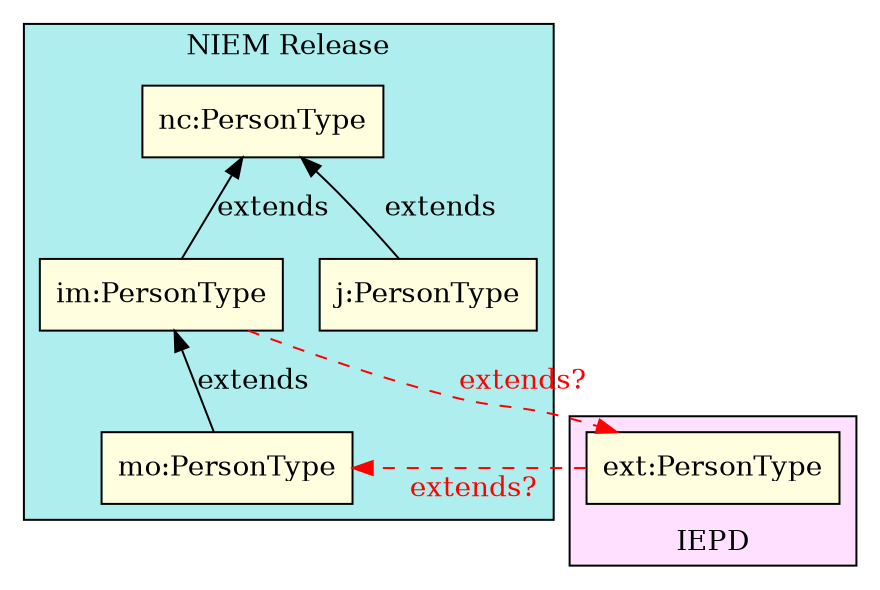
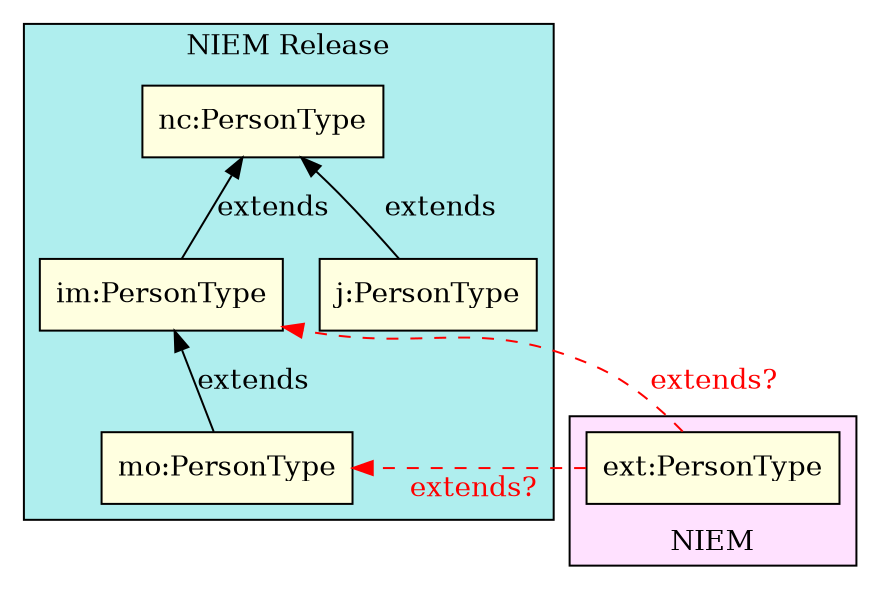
edge "im:PersonType" -> "ext:PersonType": reversed
cluster "IEPD": label "IEPD" -> "NIEM"
